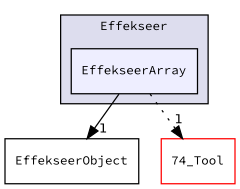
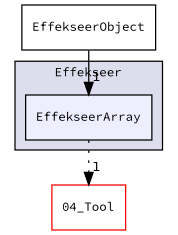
edge "EffekseerArray" -> "EffekseerObject": reversed
node "74_Tool": label "74_Tool" -> "04_Tool"
